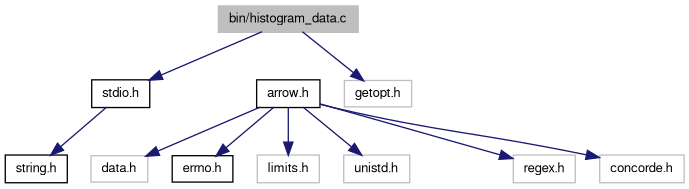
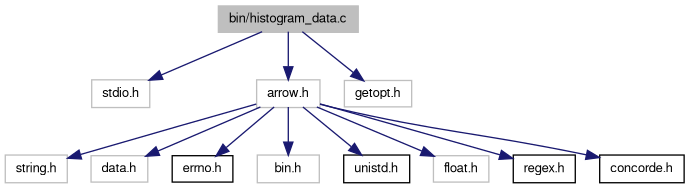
edge "bin/histogram_data.c" -> "arrow.h": added
node "stdio.h": color black -> grey75
node "arrow.h": color black -> grey75
edge "stdio.h" -> "string.h": now "arrow.h" -> "string.h"
node "string.h": color black -> grey75
node "limits.h": label "limits.h" -> "bin.h"
node "unistd.h": color grey75 -> black
node "float.h": added
node "regex.h": color grey75 -> black
node "concorde.h": color grey75 -> black
